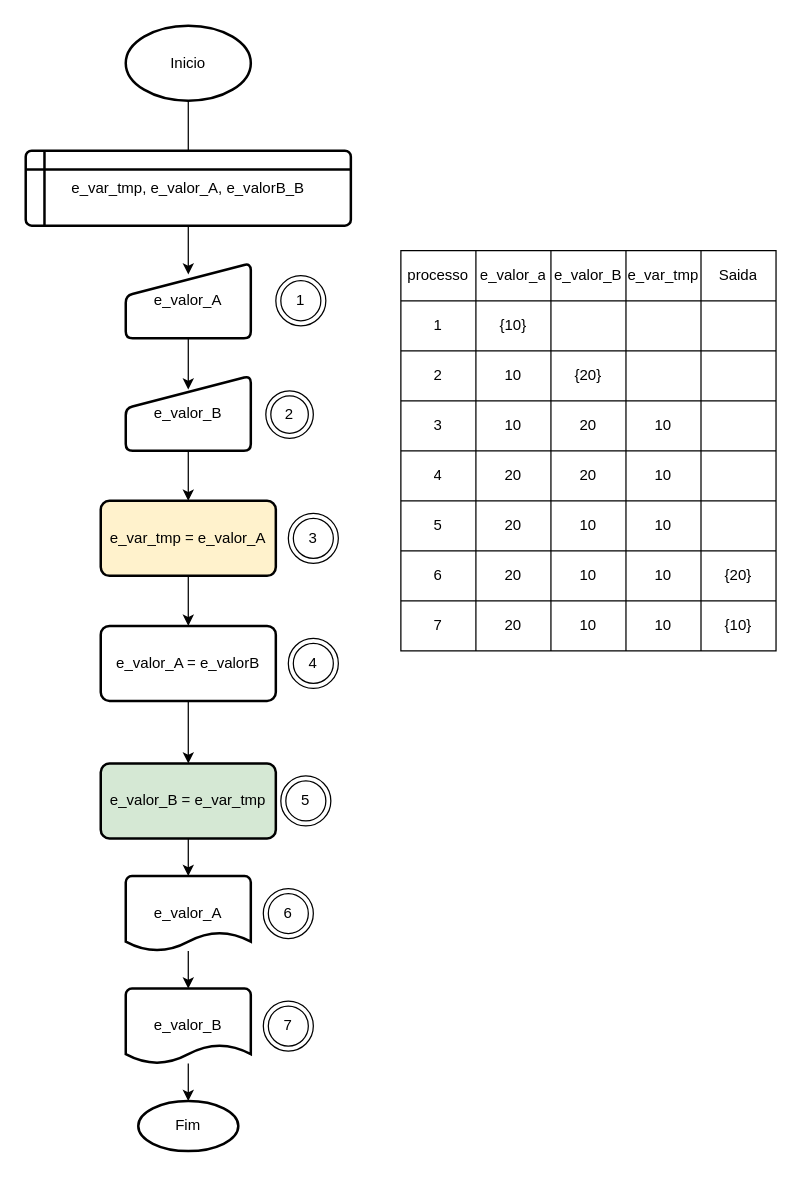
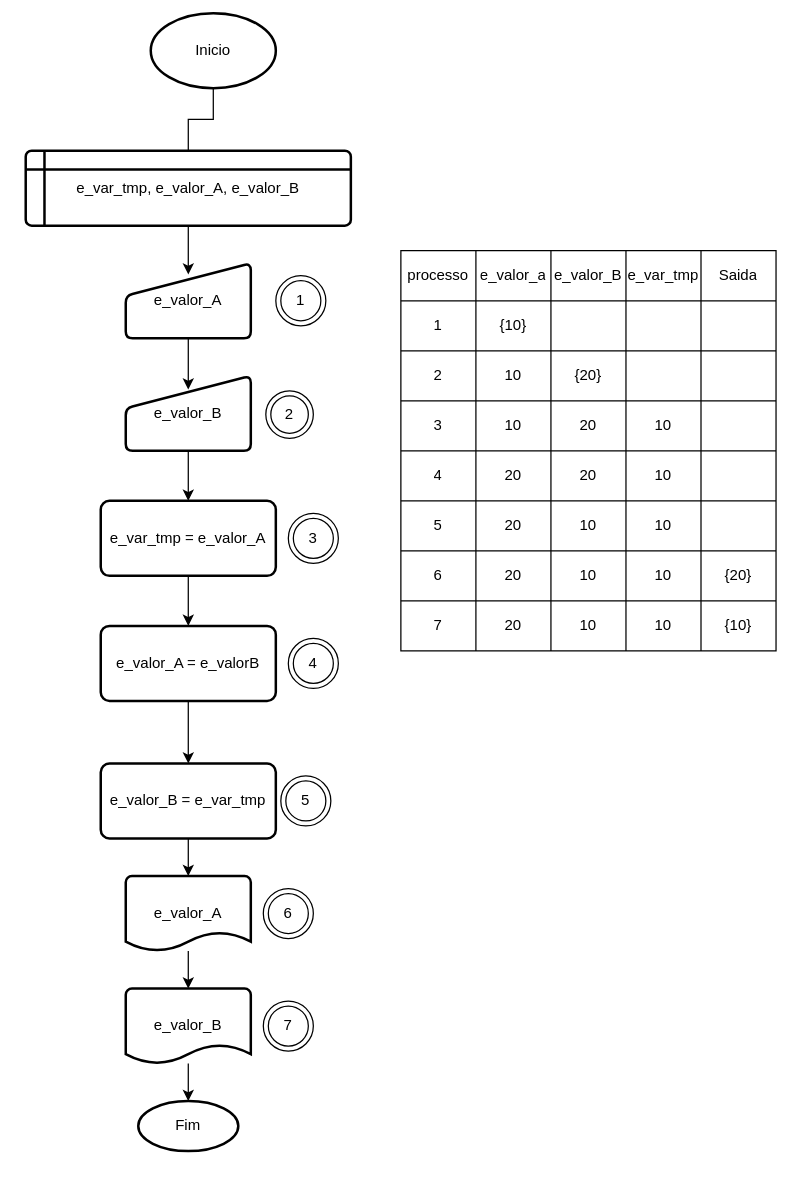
node "Inicio": moved (188, 63) -> (213, 51)
node "e_var_tmp, e_valor_A, e_valorB_B": label "e_var_tmp, e_valor_A, e_valorB_B" -> "e_var_tmp, e_valor_A, e_valor_B"
node "e_var_tmp = e_valor_A": fillcolor #fff2cc -> #ffffff
node "e_valor_B = e_var_tmp": fillcolor #d5e8d4 -> #ffffff
